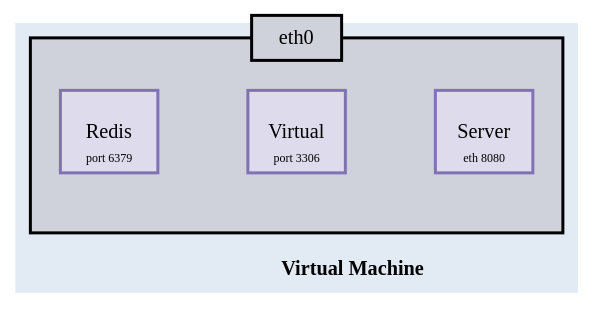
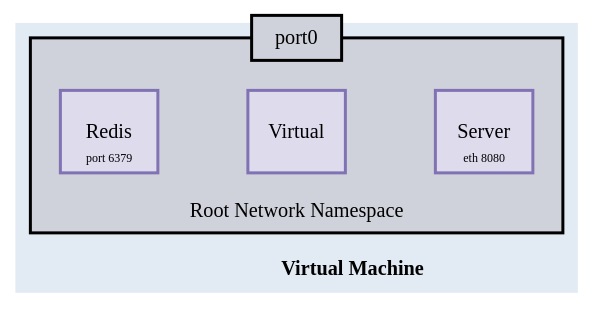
node "eth0": label "eth0" -> "port0"
node "port 3306": removed
node "Root Network Namespace": added
